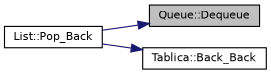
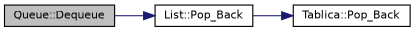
edge "List::Pop_Back" -> "Queue::Dequeue": reversed
node "Tablica::Back_Back": label "Tablica::Back_Back" -> "Tablica::Pop_Back"
